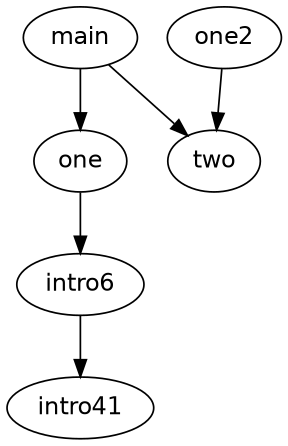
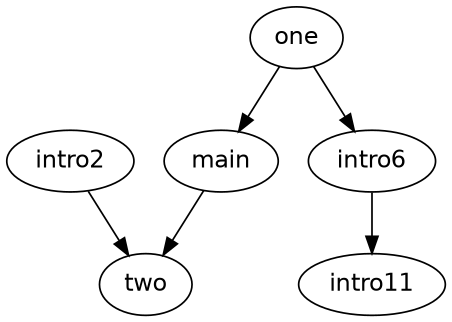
node "one2": label "one2" -> "intro2"
edge "main" -> "one": reversed
node "intro41": label "intro41" -> "intro11"
